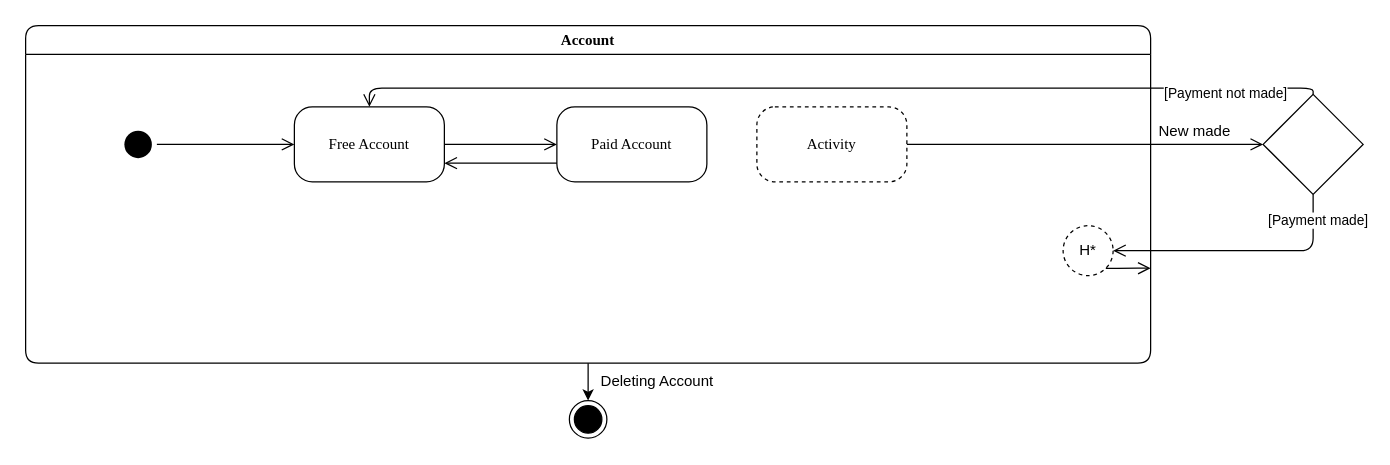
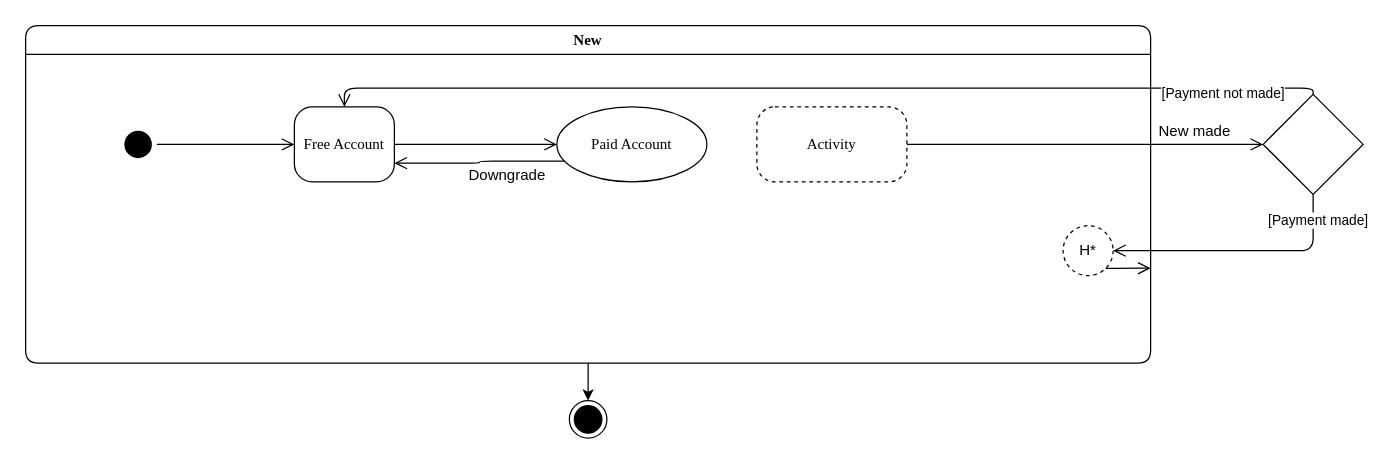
node "Account": label "Account" -> "New"
node "Free Account": size 150x75 -> 100x75
node "Paid Account": shape rounded rectangle -> ellipse
node "Downgrade": added
node "Deleting Account": removed
